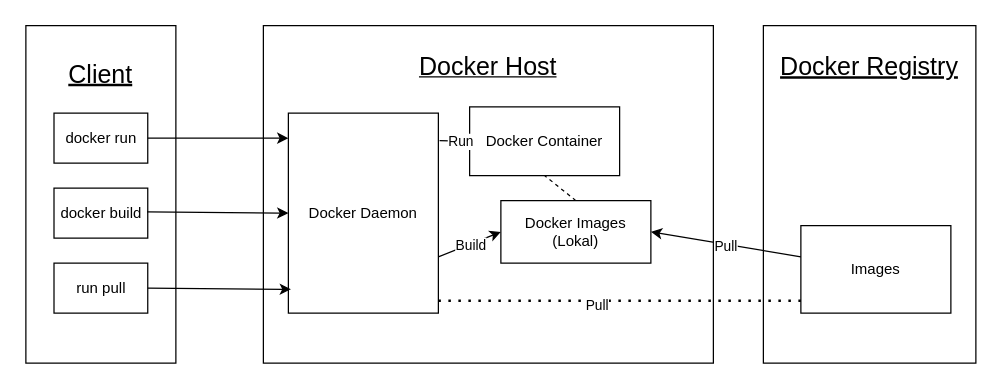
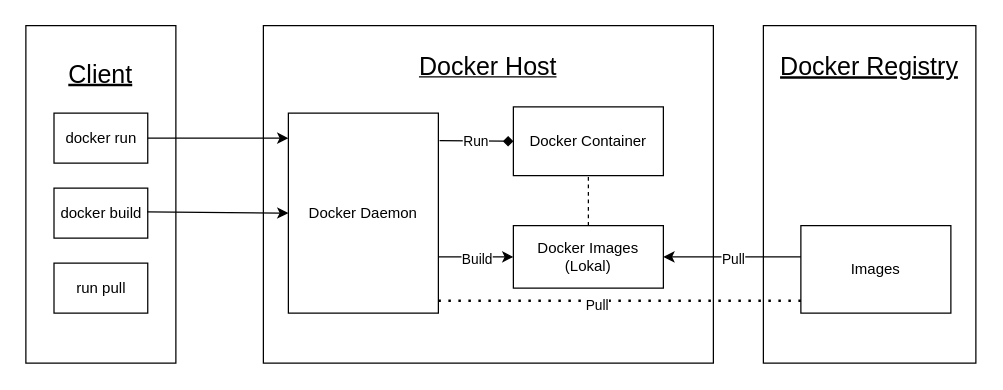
node "Docker Container": moved (544, 141) -> (588, 141)
node "Docker Images (Lokal)": moved (576, 232) -> (588, 257)
edge "run pull" -> "Docker Daemon": removed
